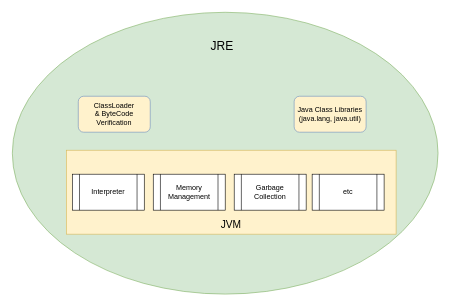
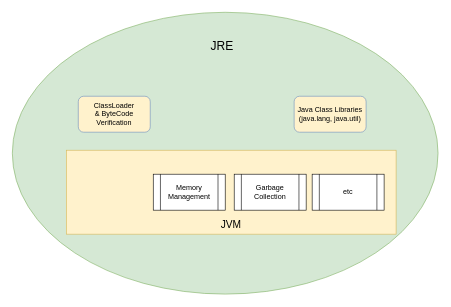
node "Interpreter": removed
